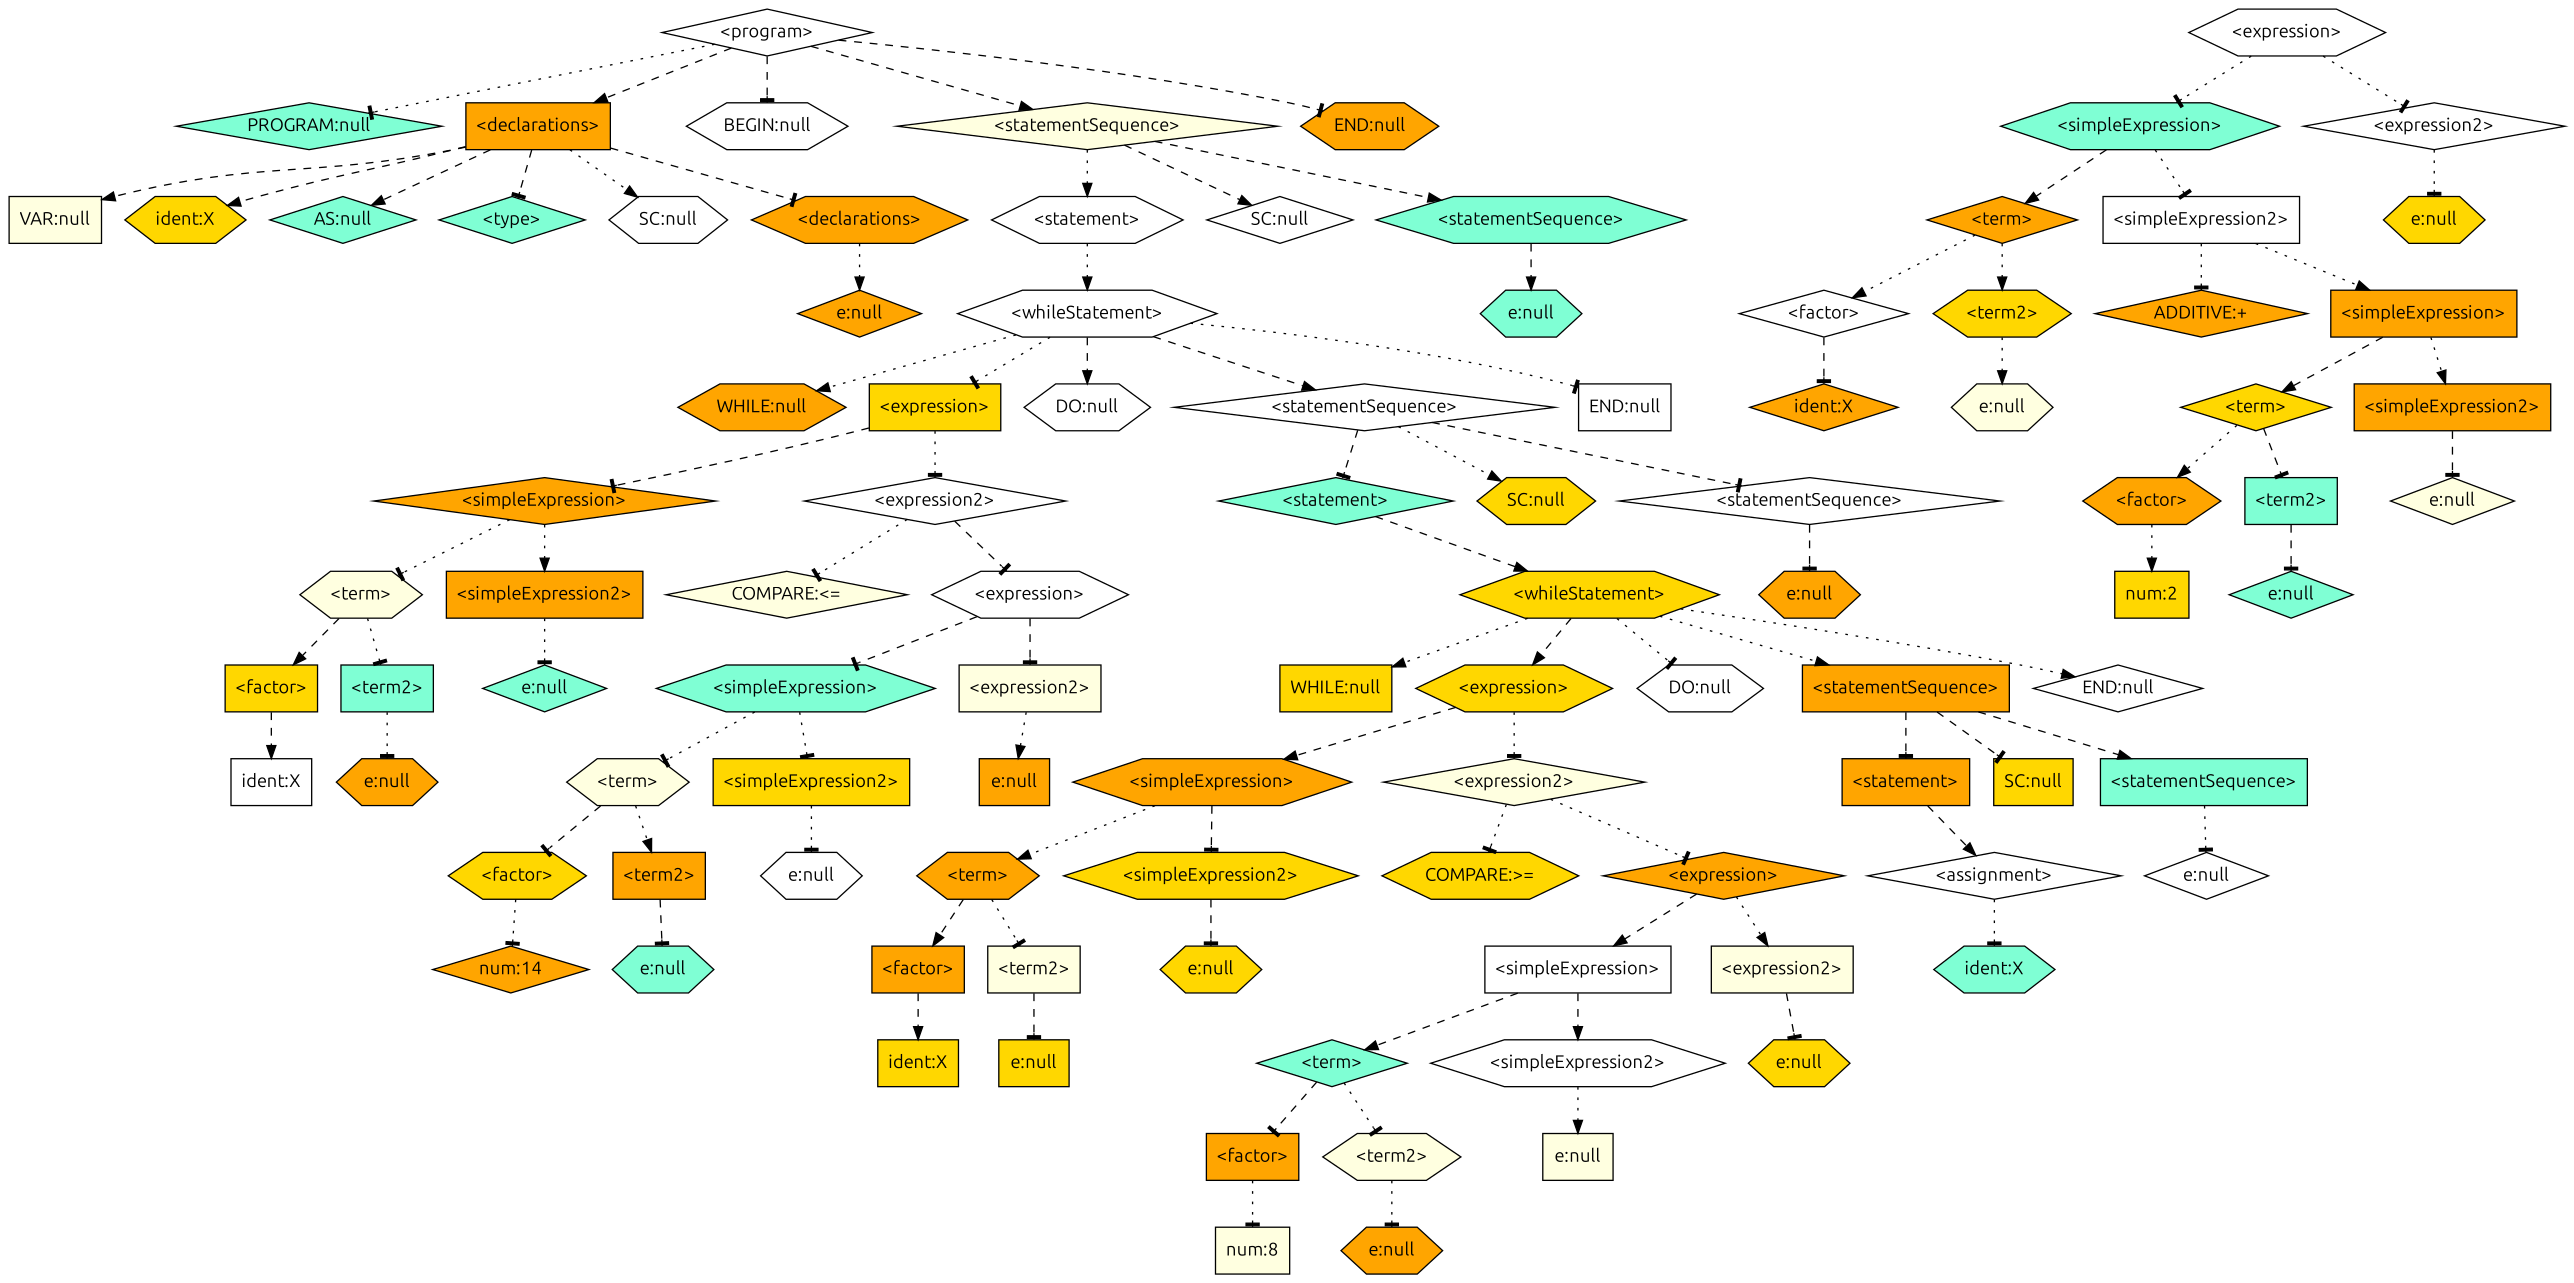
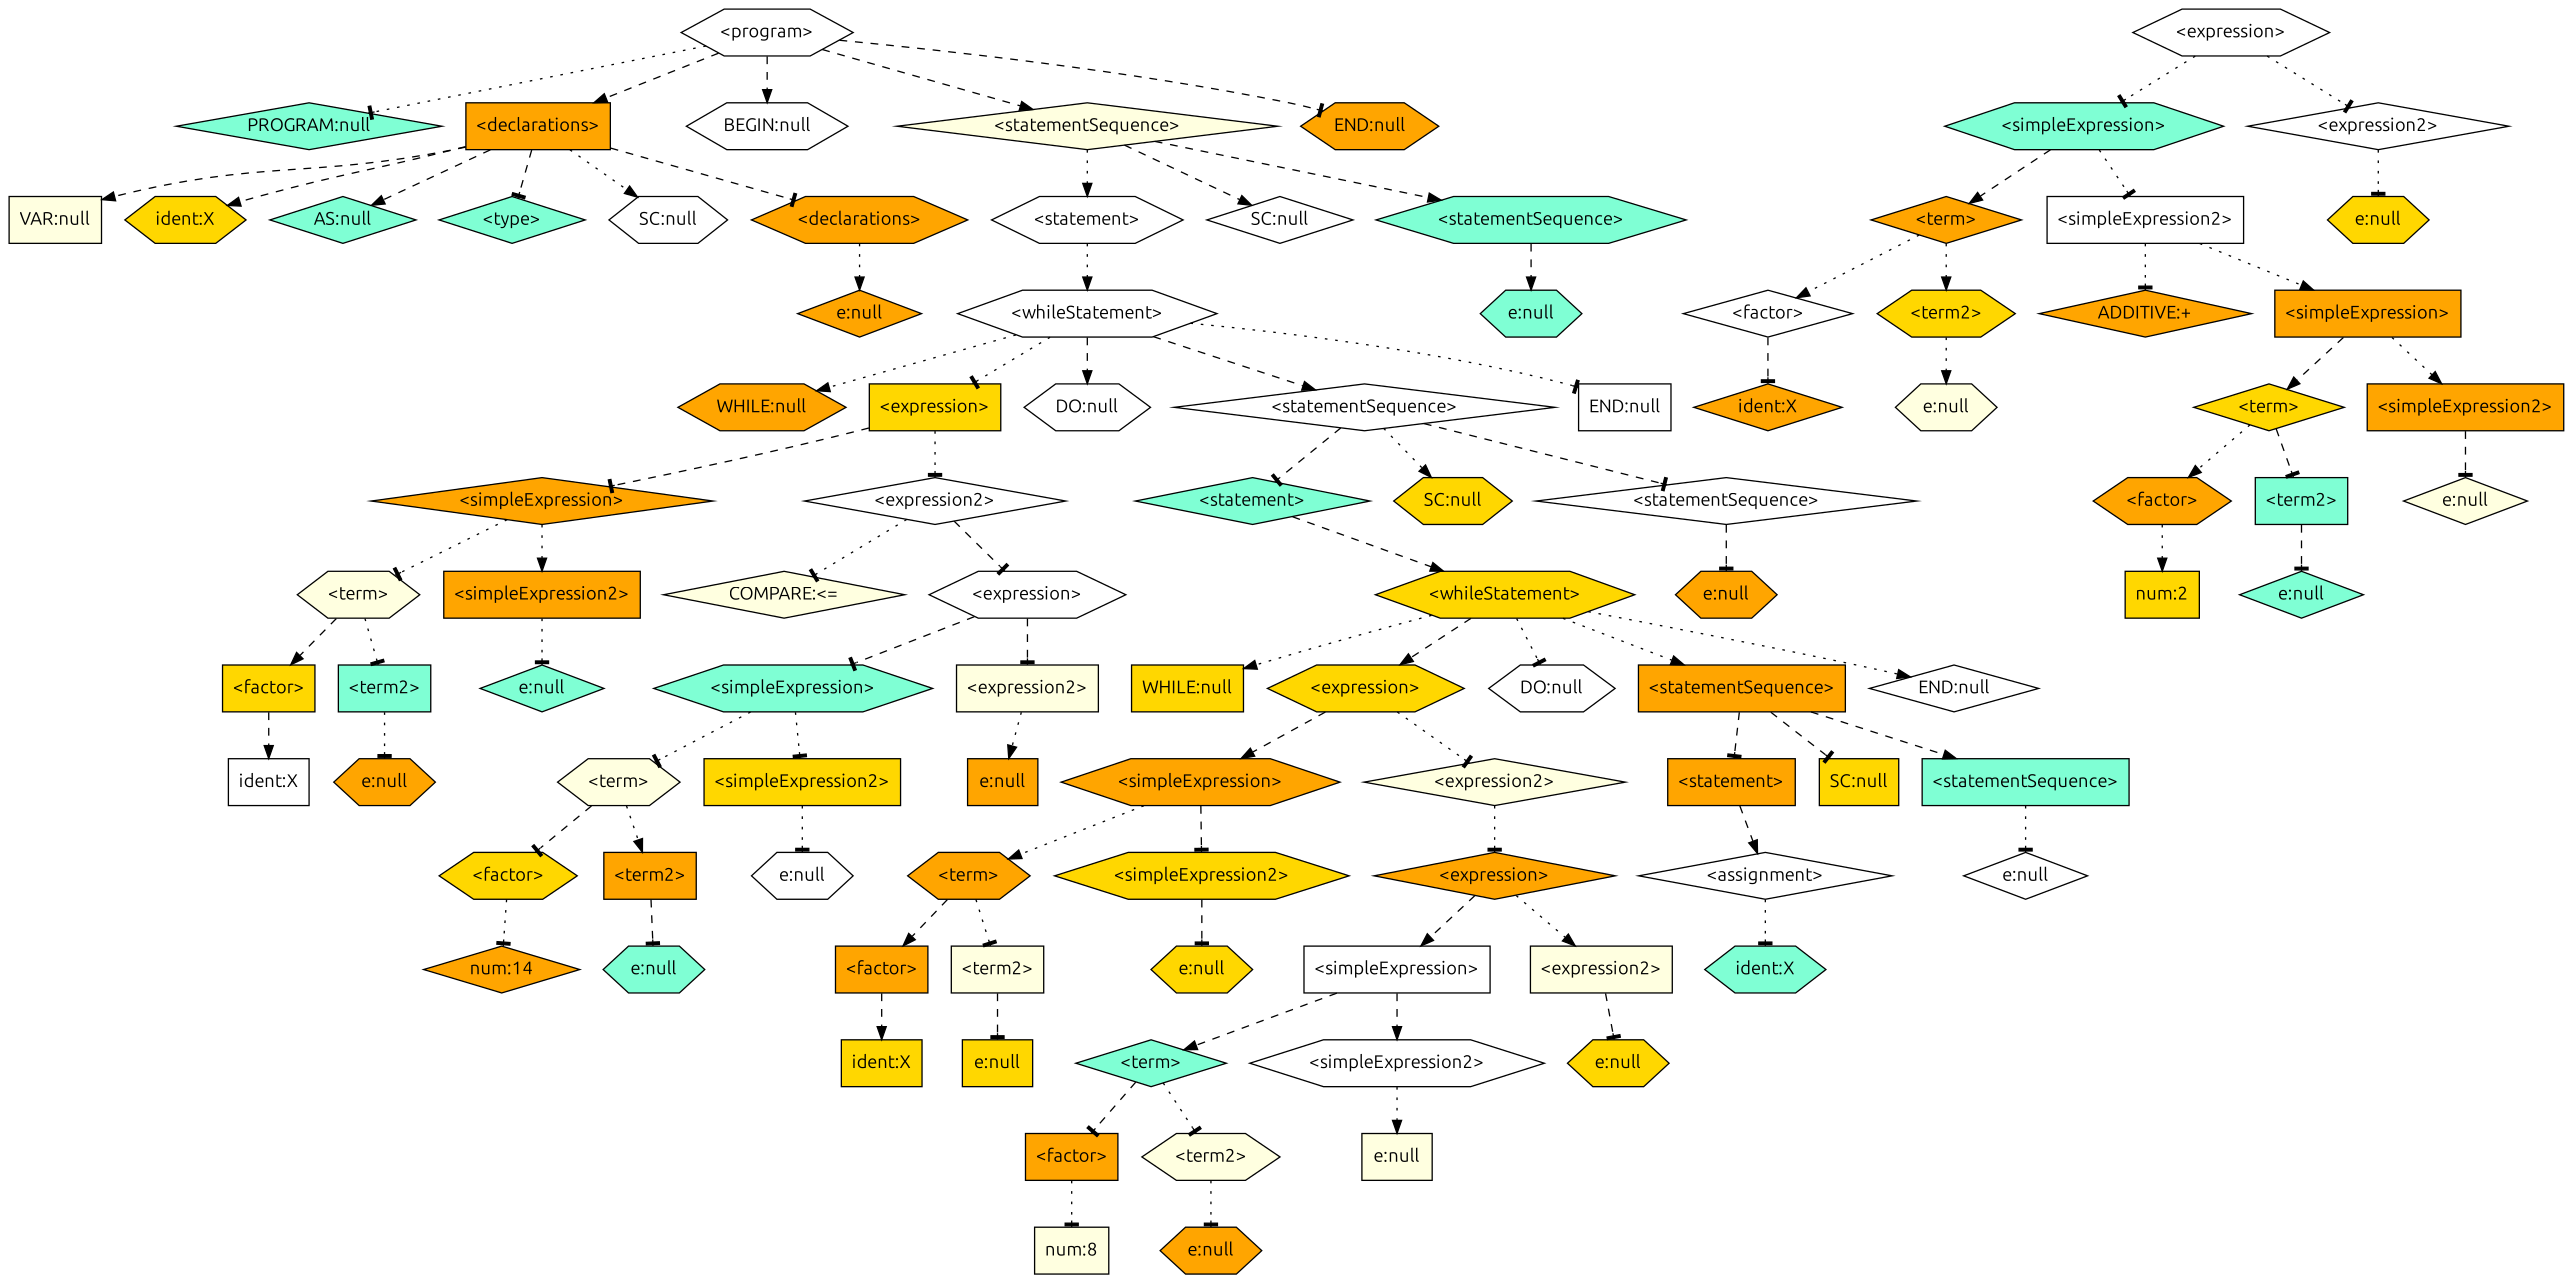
node "<program>": shape diamond -> hexagon
edge "<program>" -> "BEGIN:null": arrowhead tee -> normal
node "COMPARE:>=": removed
